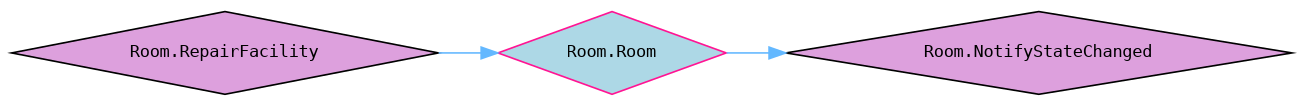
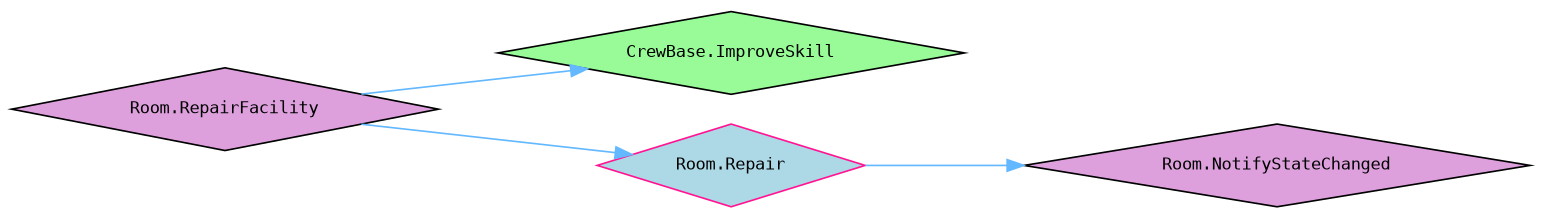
node "Room.Room": label "Room.Room" -> "Room.Repair"
node "CrewBase.ImproveSkill": added
